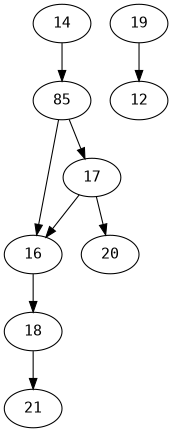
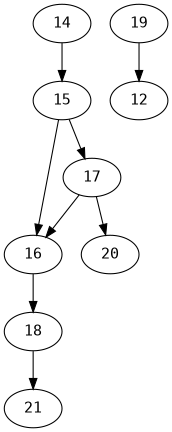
node "85": label "85" -> "15"
